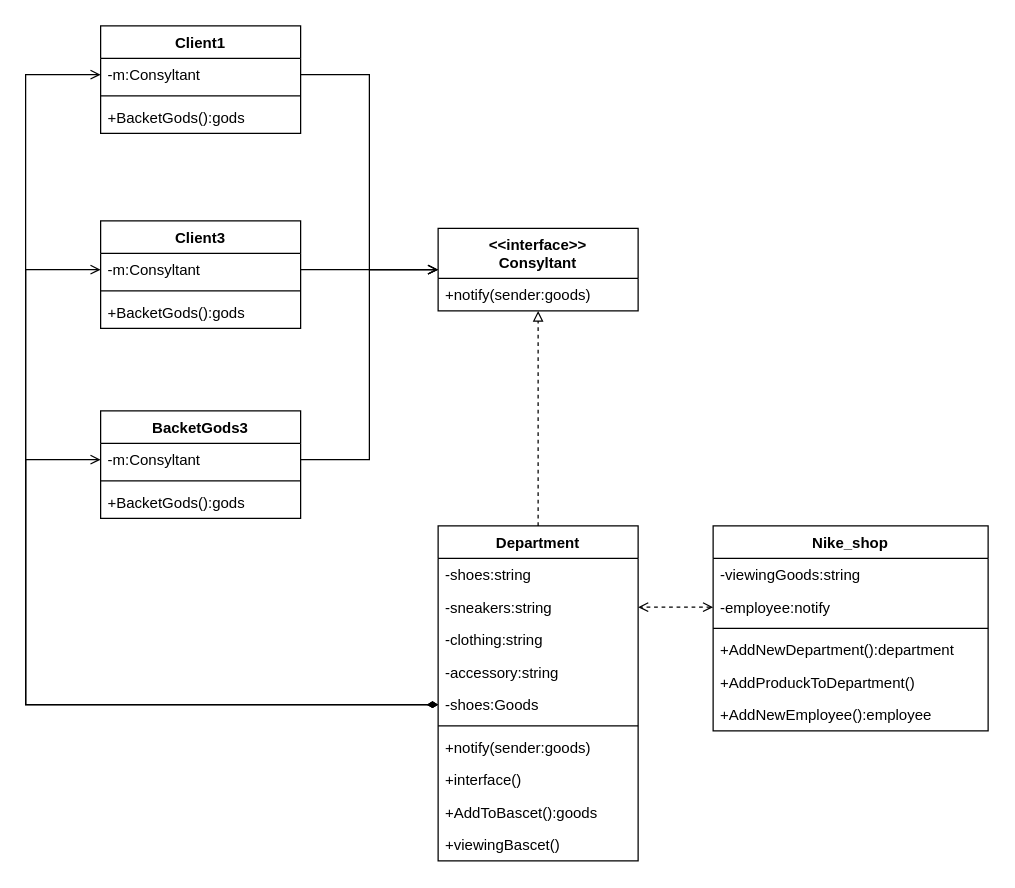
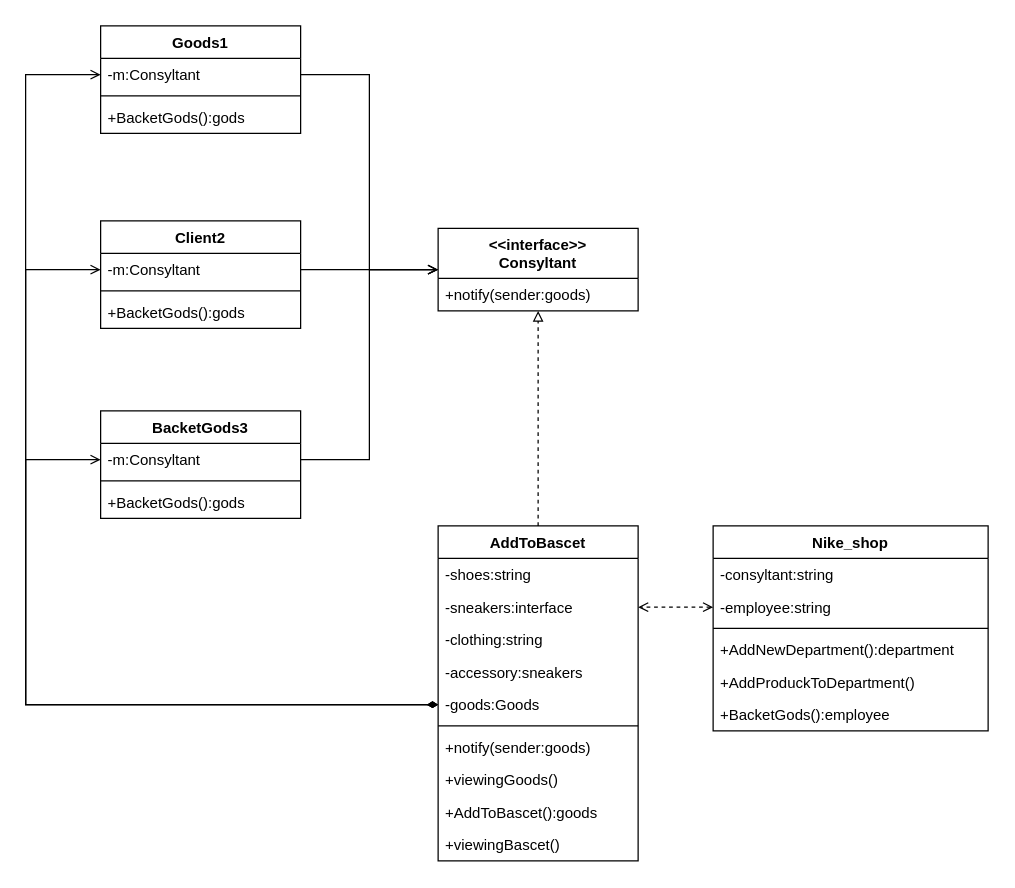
node "Client1": label "Client1" -> "Goods1"
node "Client3": label "Client3" -> "Client2"
node "Department": label "Department" -> "AddToBascet"
node "-viewingGoods:string": label "-viewingGoods:string" -> "-consyltant:string"
node "-sneakers:string": label "-sneakers:string" -> "-sneakers:interface"
node "-employee:notify": label "-employee:notify" -> "-employee:string"
node "-accessory:string": label "-accessory:string" -> "-accessory:sneakers"
node "-shoes:Goods": label "-shoes:Goods" -> "-goods:Goods"
node "+AddNewEmployee():employee": label "+AddNewEmployee():employee" -> "+BacketGods():employee"
node "+interface()": label "+interface()" -> "+viewingGoods()"
